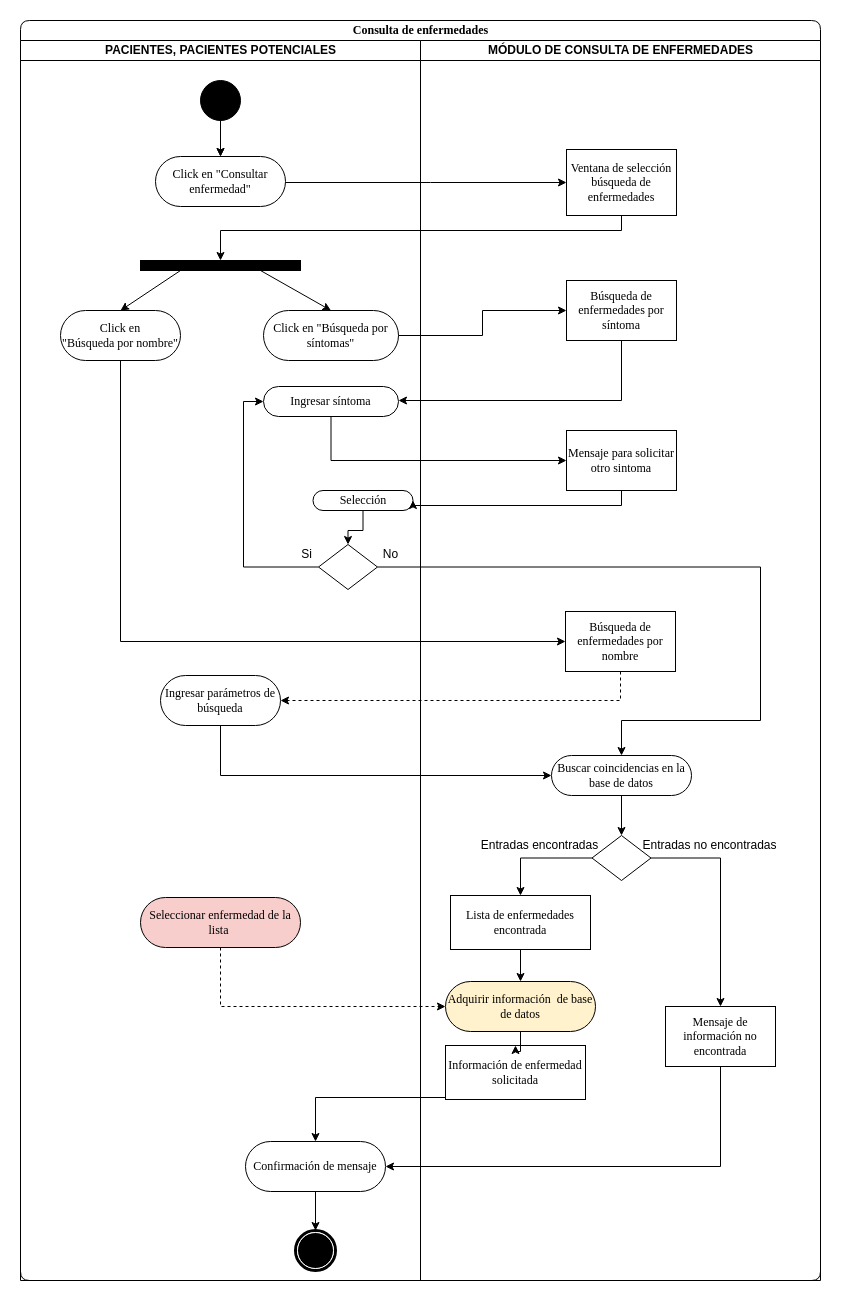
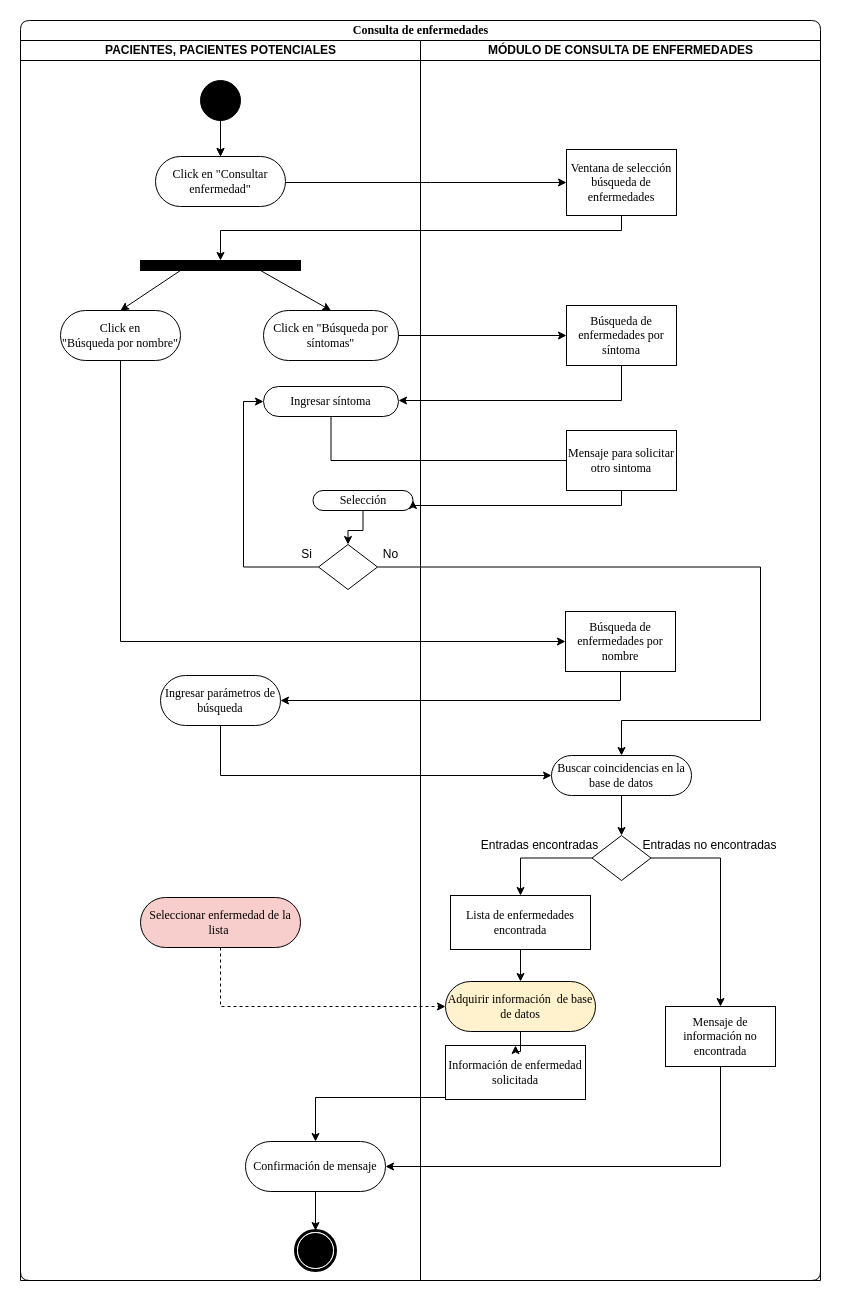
node "Búsqueda de enfermedades por síntoma": moved (622, 311) -> (622, 336)
edge "Ingresar síntoma" -> "Mensaje para solicitar otro sintoma": arrowhead classic -> none
edge "Búsqueda de enfermedades por nombre" -> "Ingresar parámetros de búsqueda": style dashed -> solid
